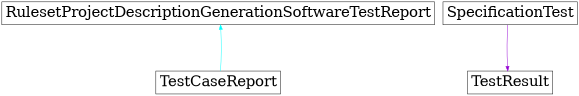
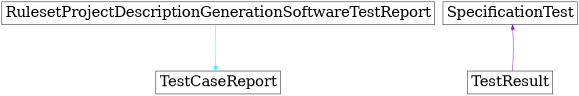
edge "SpecificationTest" -> "TestResult": reversed
edge "TestCaseReport" -> "RulesetProjectDescriptionGenerationSoftwareTestReport": reversed
